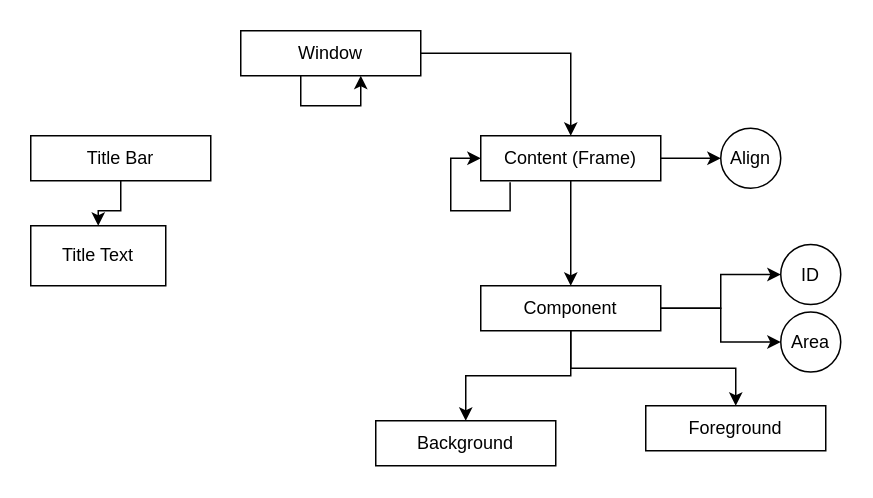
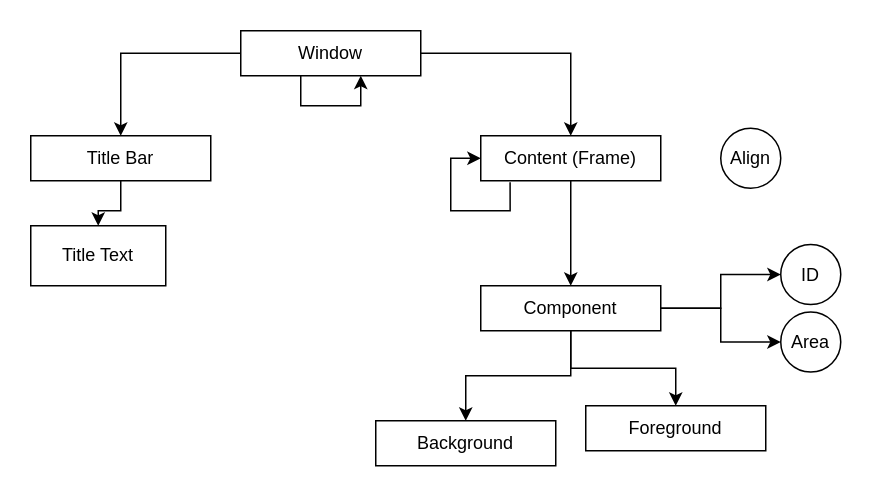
edge "Window" -> "Title Bar": added
edge "Content (Frame)" -> "Align": removed
node "Foreground": moved (736, 428) -> (676, 428)
